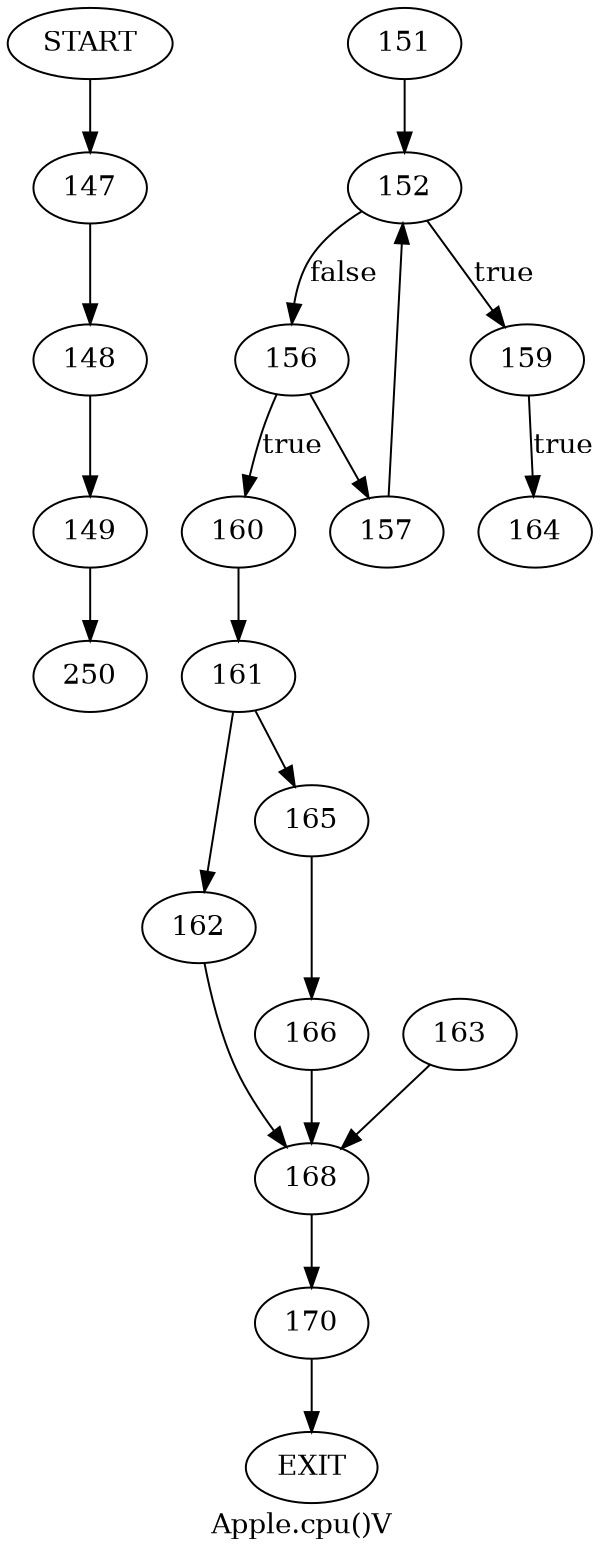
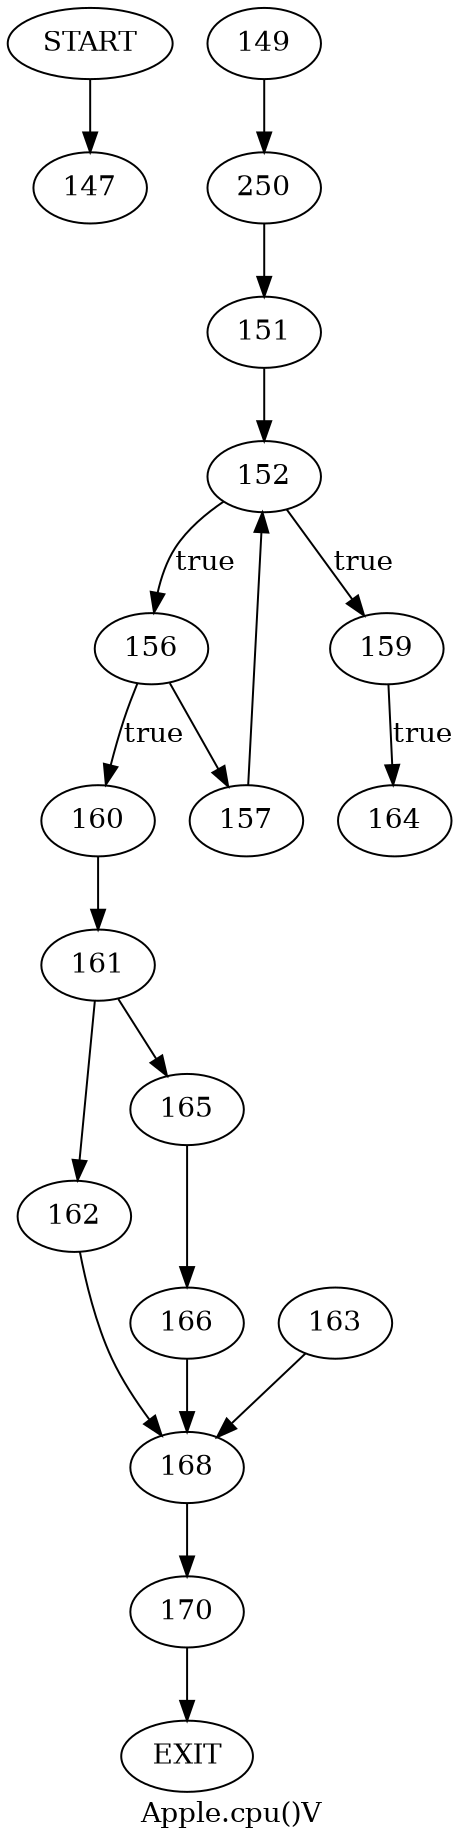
edge "250" -> "151": added
edge "152" -> "156": label "false" -> "true"
node "148": removed
